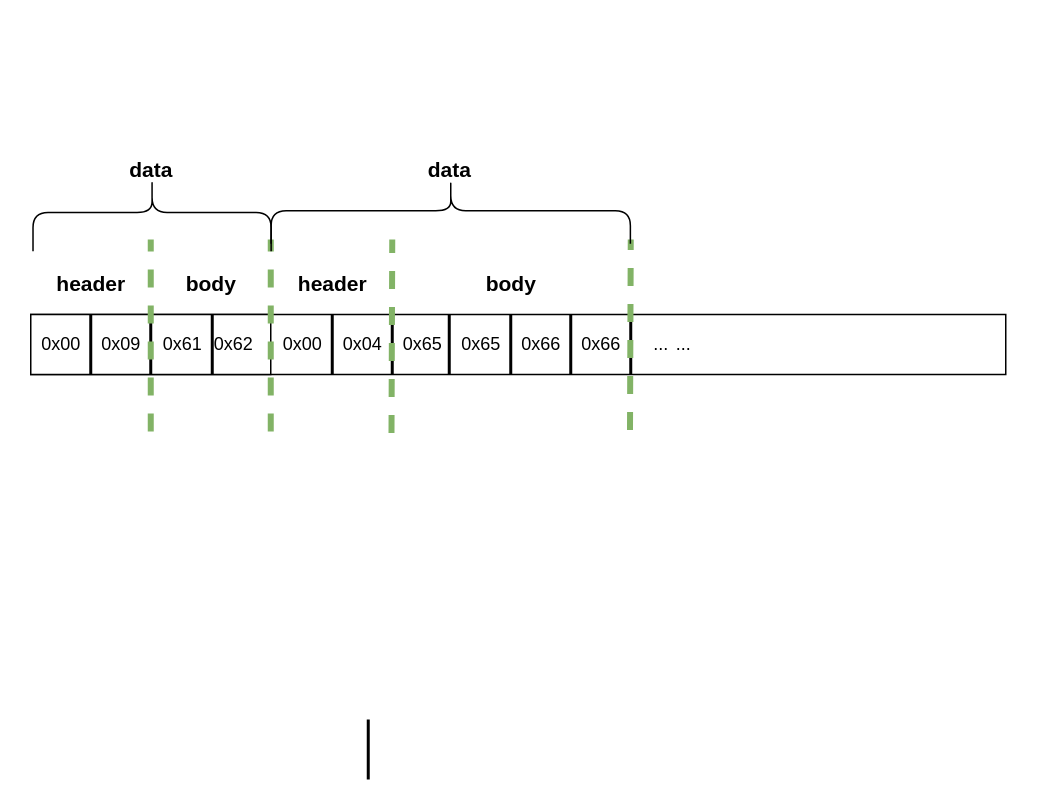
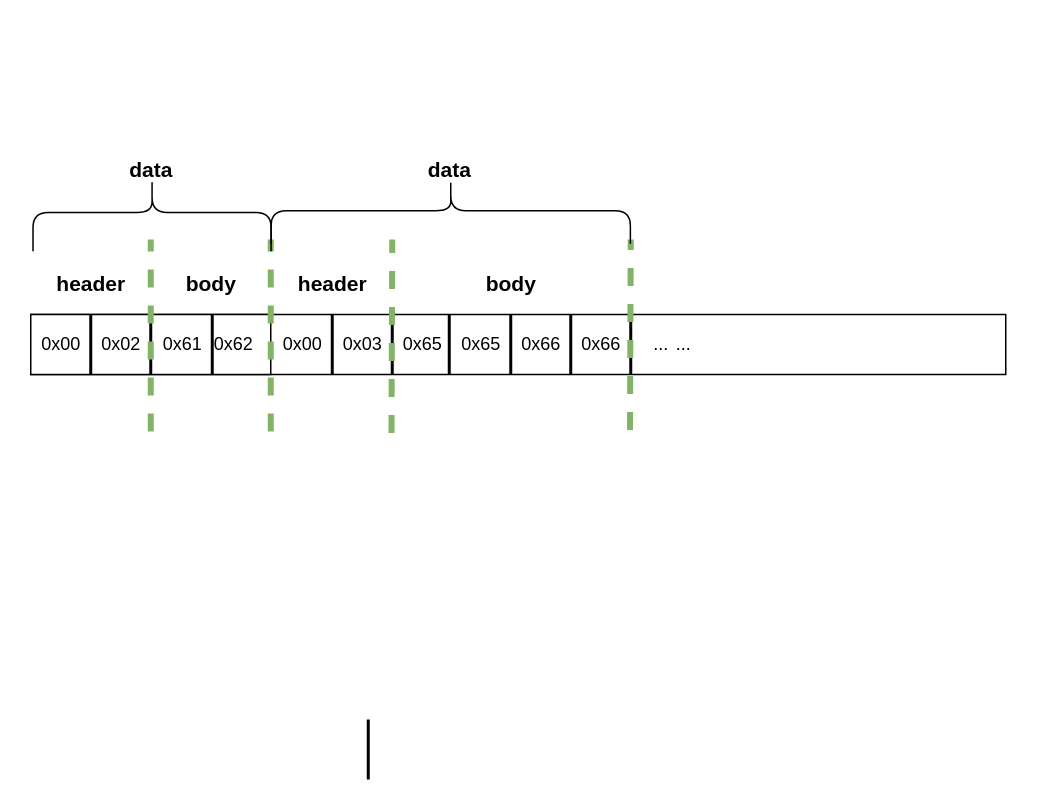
node "0x09": label "0x09" -> "0x02"
node "0x04": label "0x04" -> "0x03"
